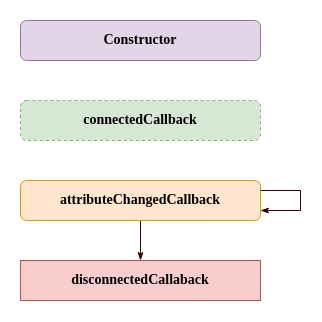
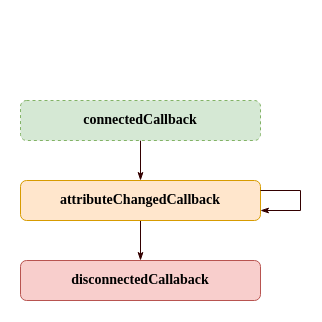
node "Constructor": removed
edge "connectedCallback" -> "attributeChangedCallback": added
node "disconnectedCallaback": shape rectangle -> rounded rectangle
